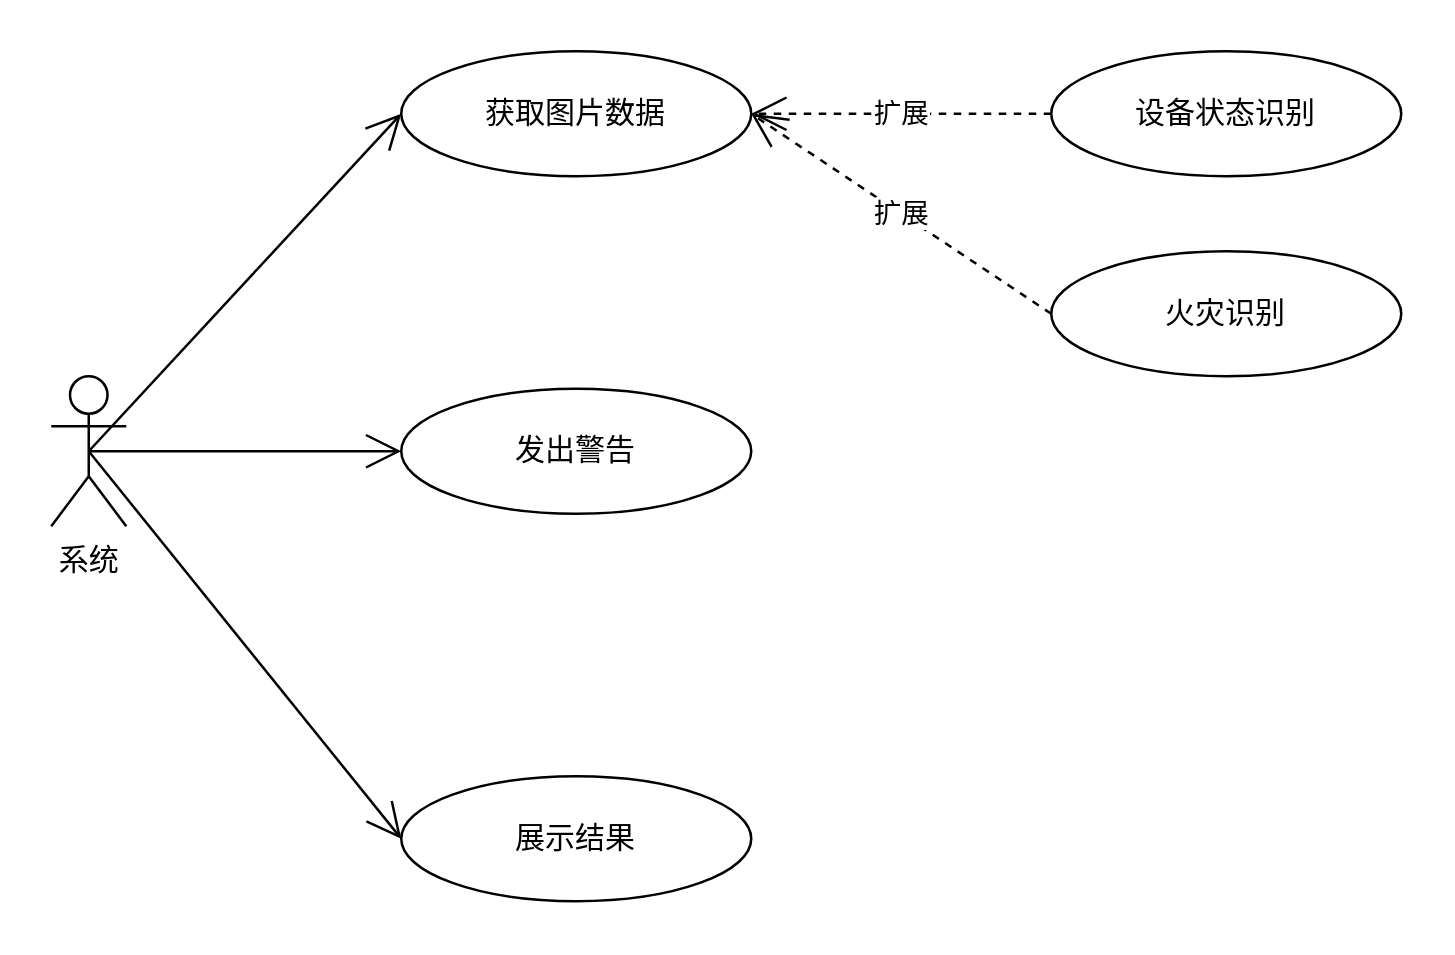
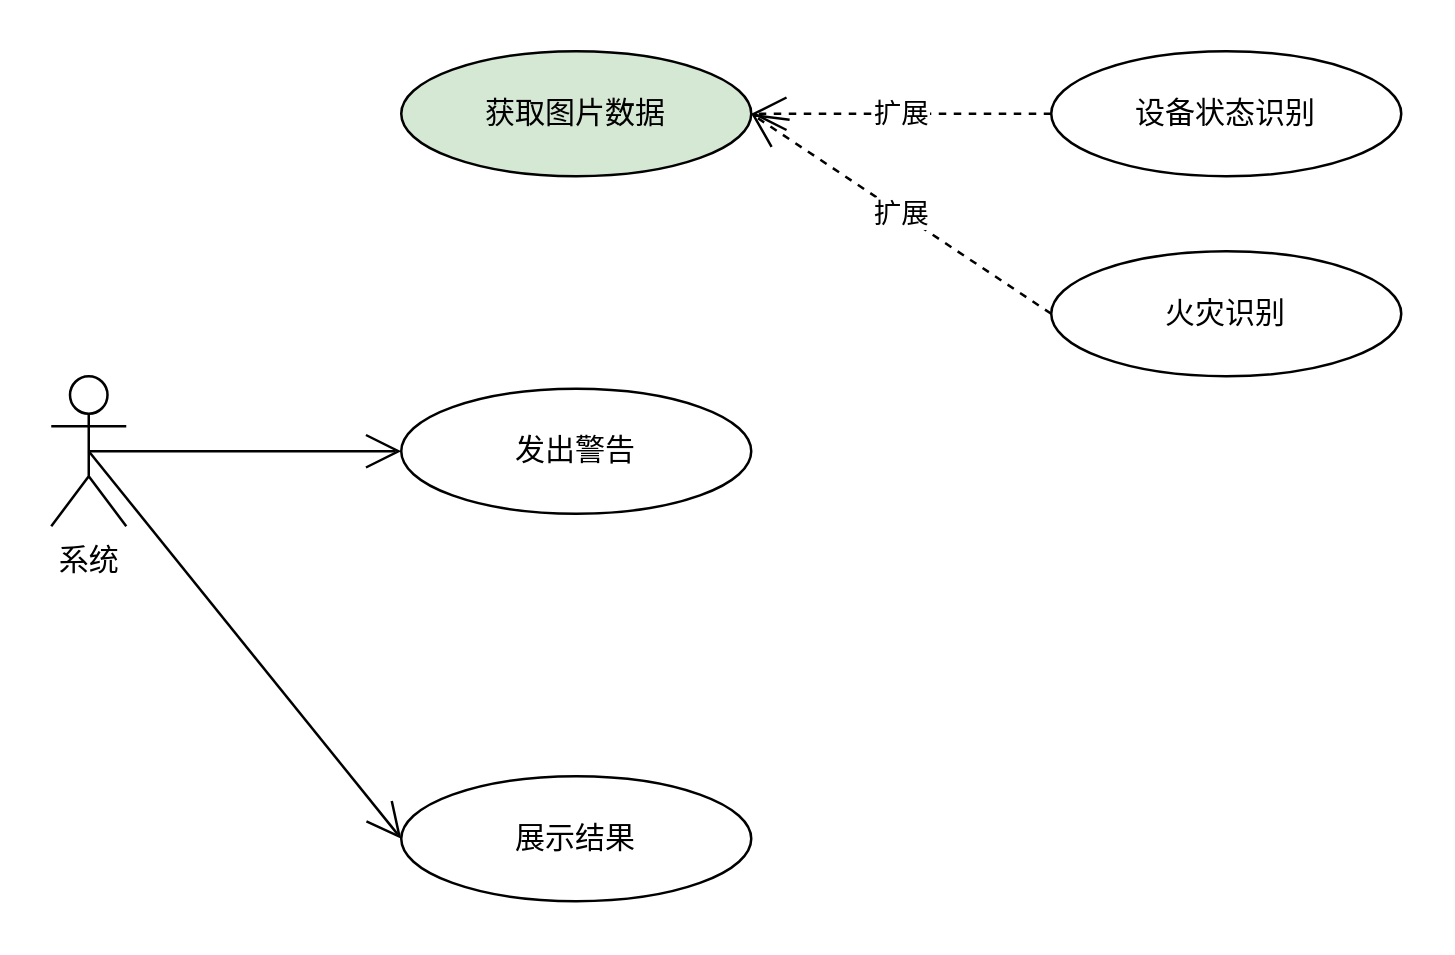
node "获取图片数据": fillcolor #ffffff -> #d5e8d4
edge "系统" -> "获取图片数据": removed
